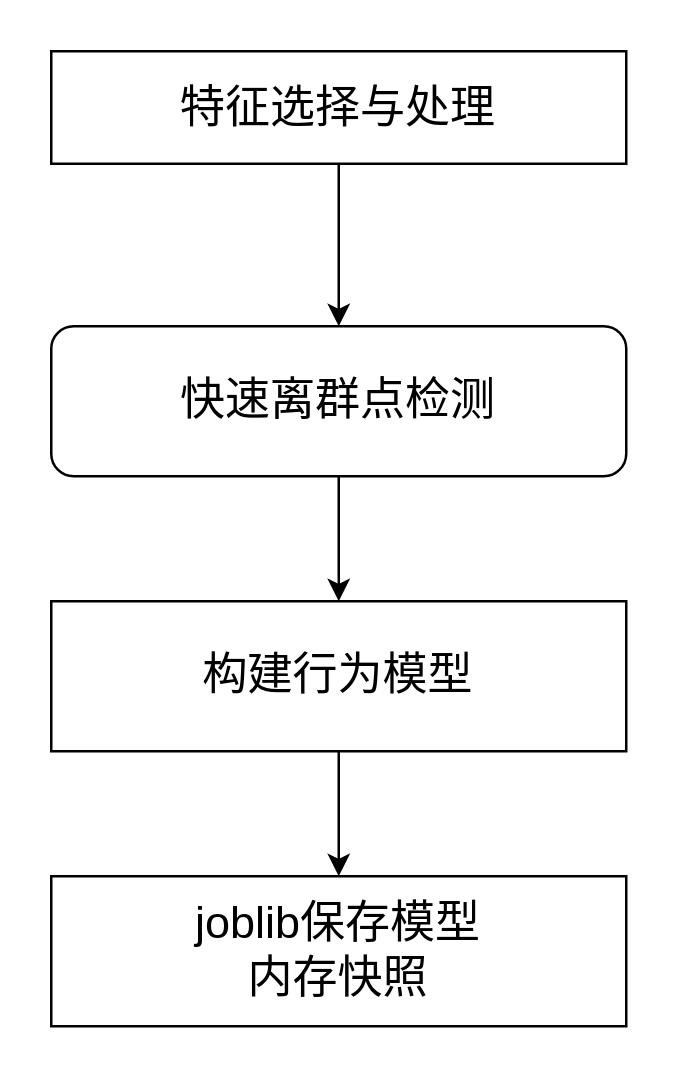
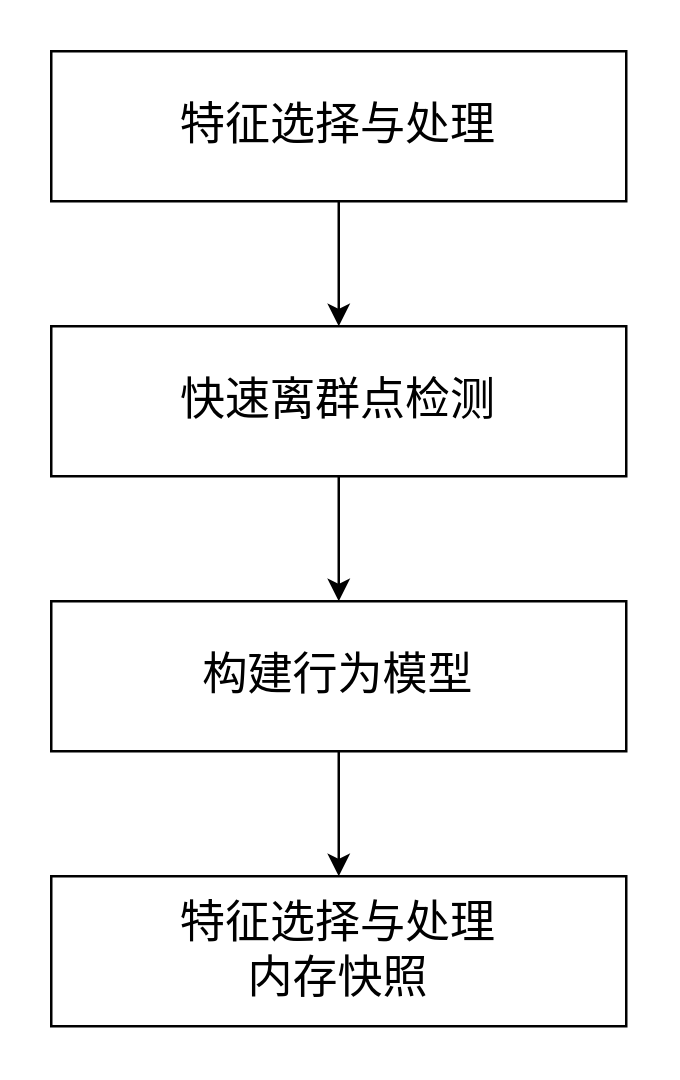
node "特征选择与处理": size 575x113 -> 575x150
node "快速离群点检测": shape rounded rectangle -> rectangle
node "joblib保存模型 内存快照": label "joblib保存模型 内存快照" -> "特征选择与处理 内存快照"
